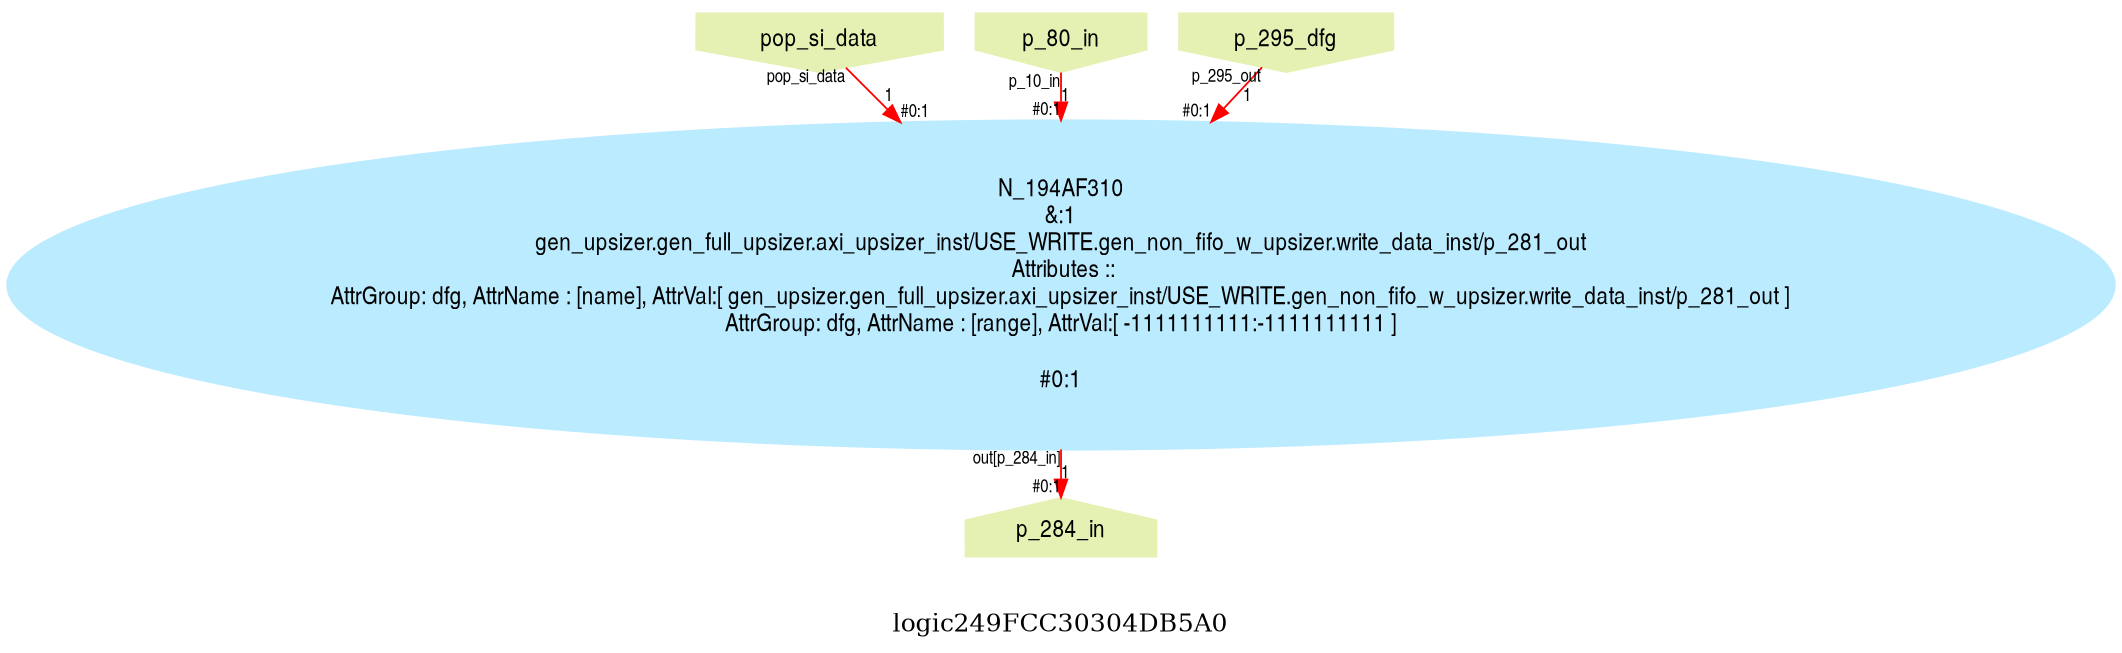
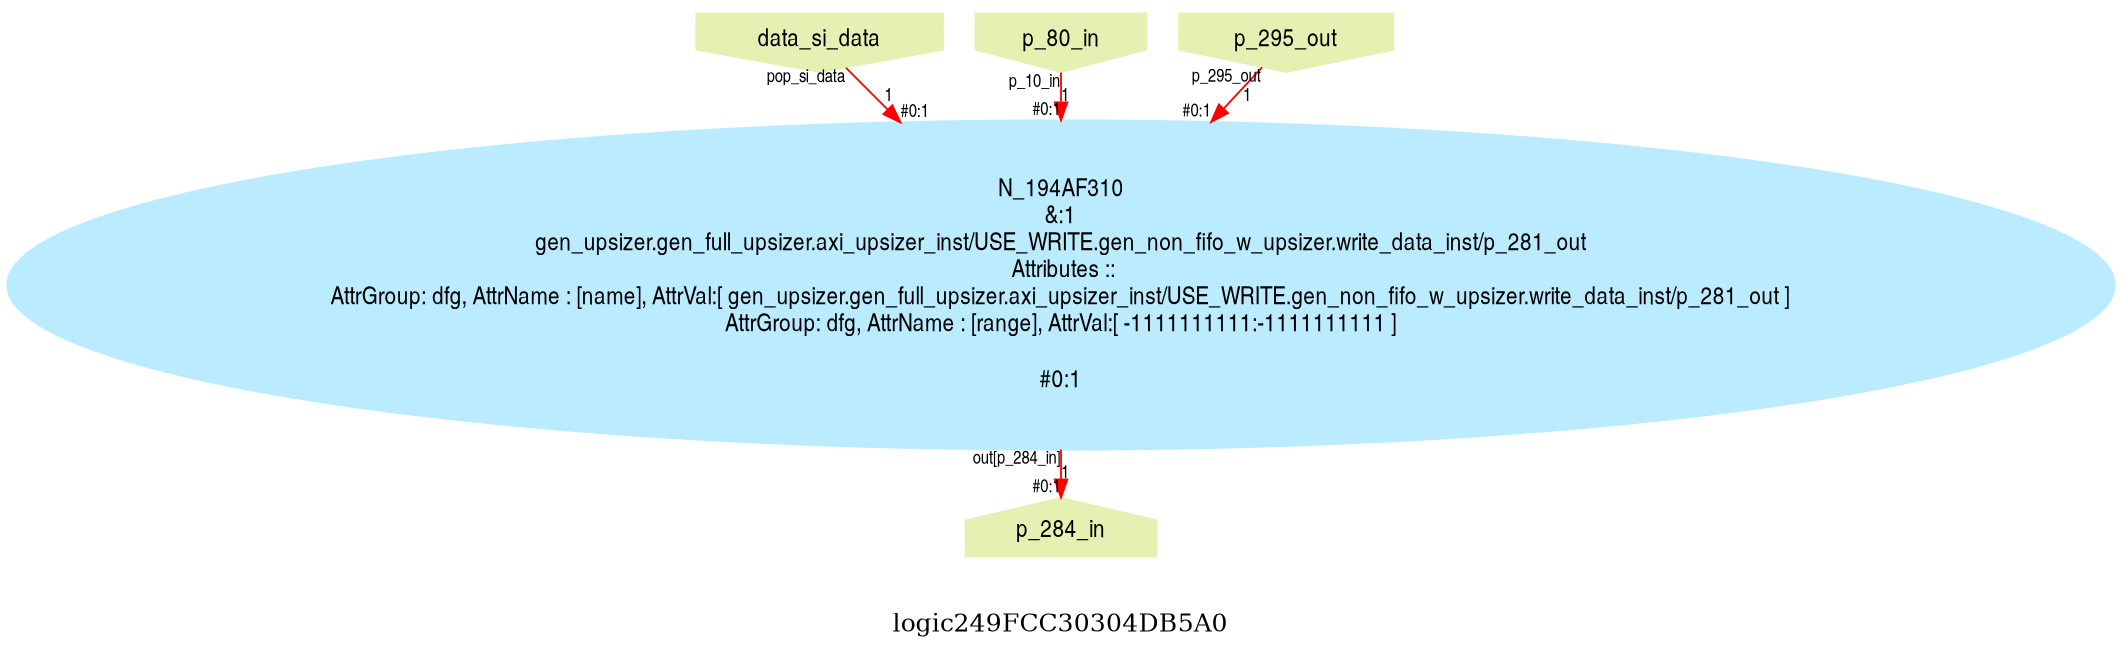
node "pop_si_data": label "pop_si_data" -> "data_si_data"
node "p_295_dfg": label "p_295_dfg" -> "p_295_out"
